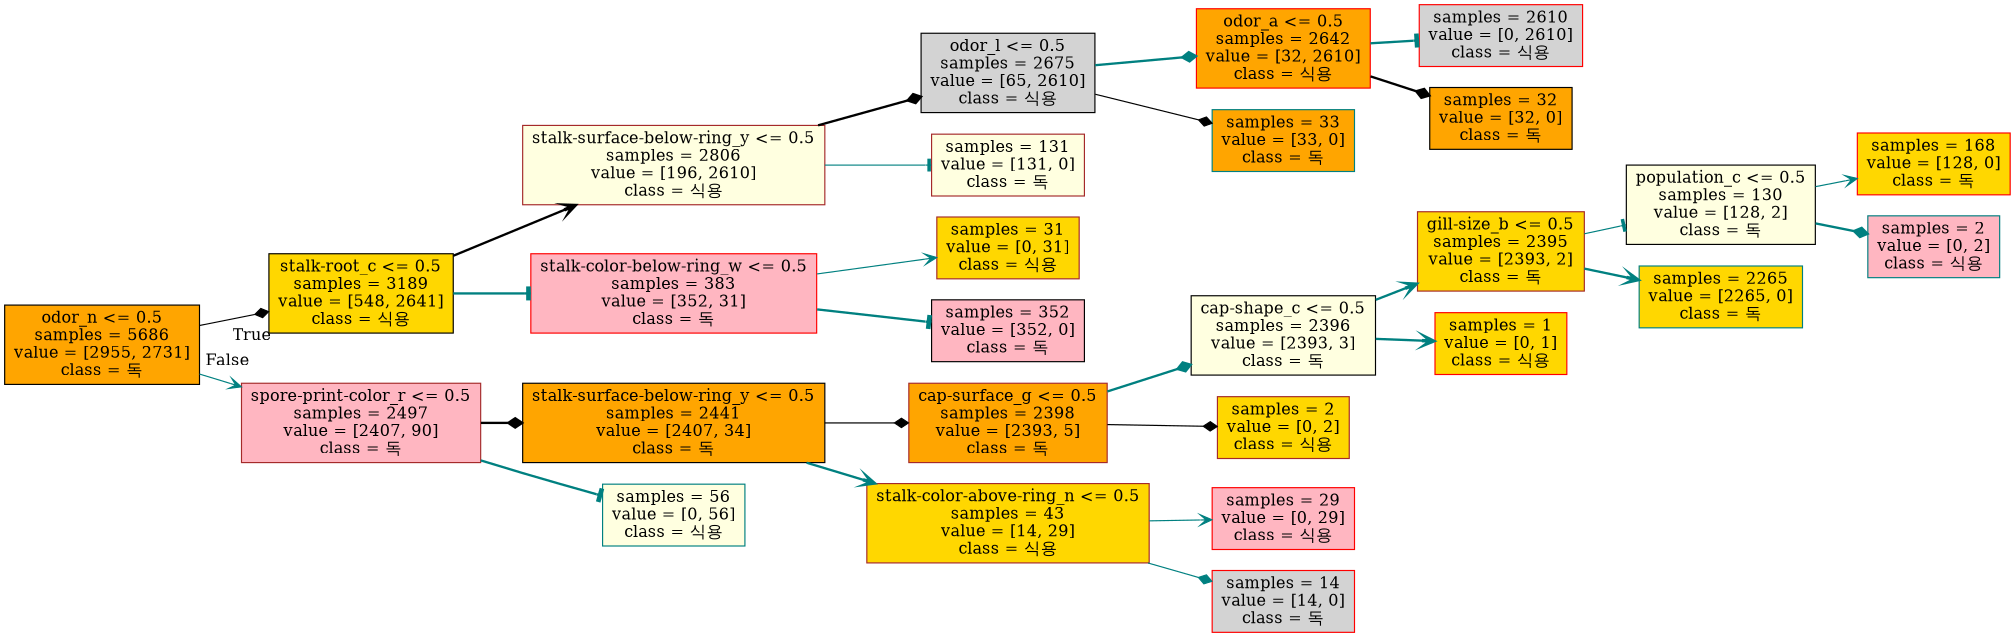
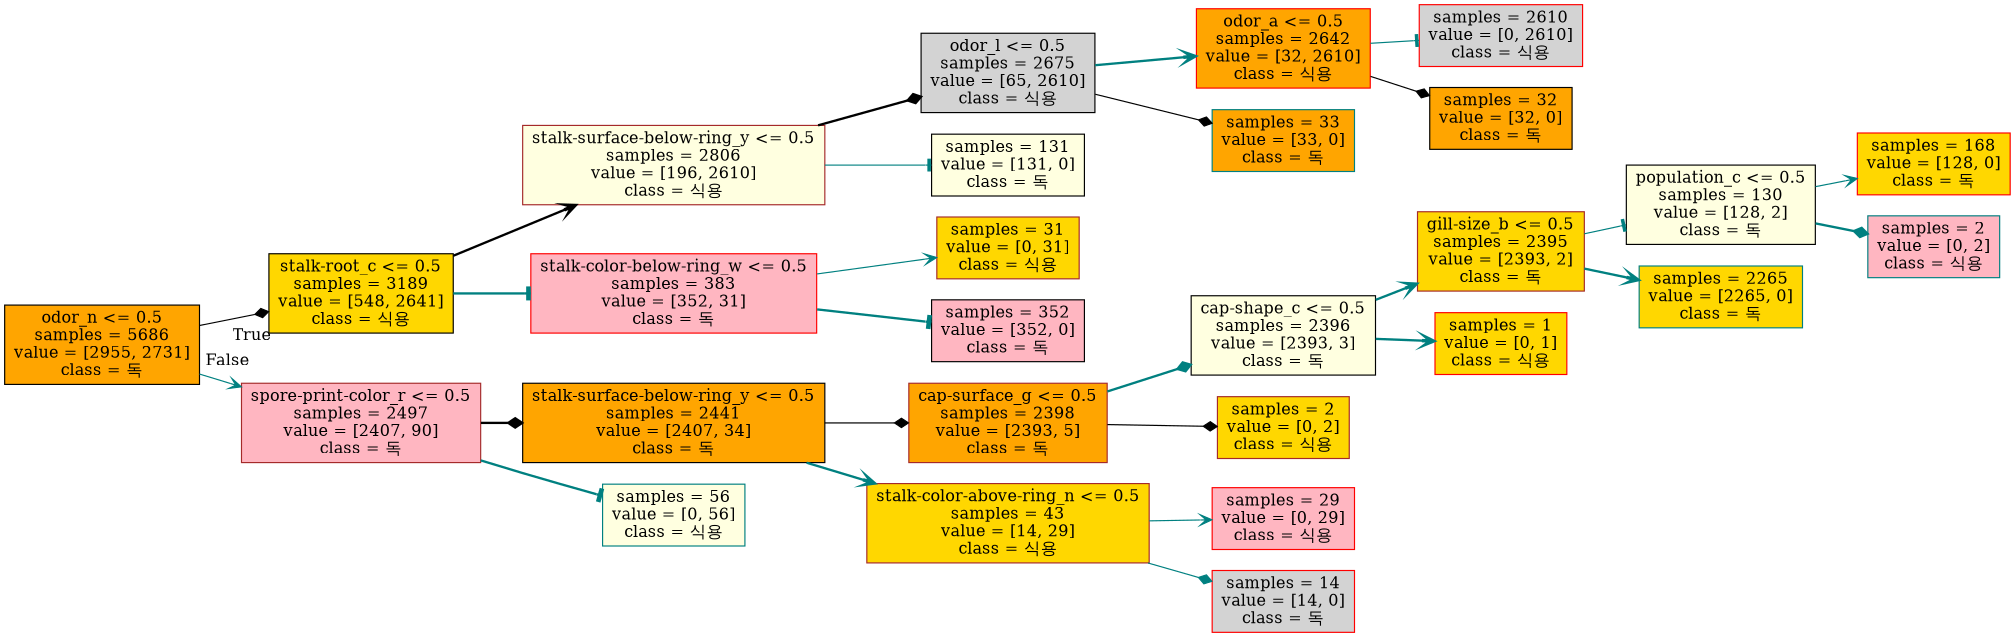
edge "odor_a <= 0.5 samples = 2642 value = [32, 2610] class = 식용" -> "samples = 2610 value = [0, 2610] class = 식용": style bold -> solid
edge "odor_l <= 0.5 samples = 2675 value = [65, 2610] class = 식용" -> "odor_a <= 0.5 samples = 2642 value = [32, 2610] class = 식용": arrowhead diamond -> vee
edge "odor_a <= 0.5 samples = 2642 value = [32, 2610] class = 식용" -> "samples = 32 value = [32, 0] class = 독": style bold -> solid
node "samples = 131 value = [131, 0] class = 독": color brown -> black
